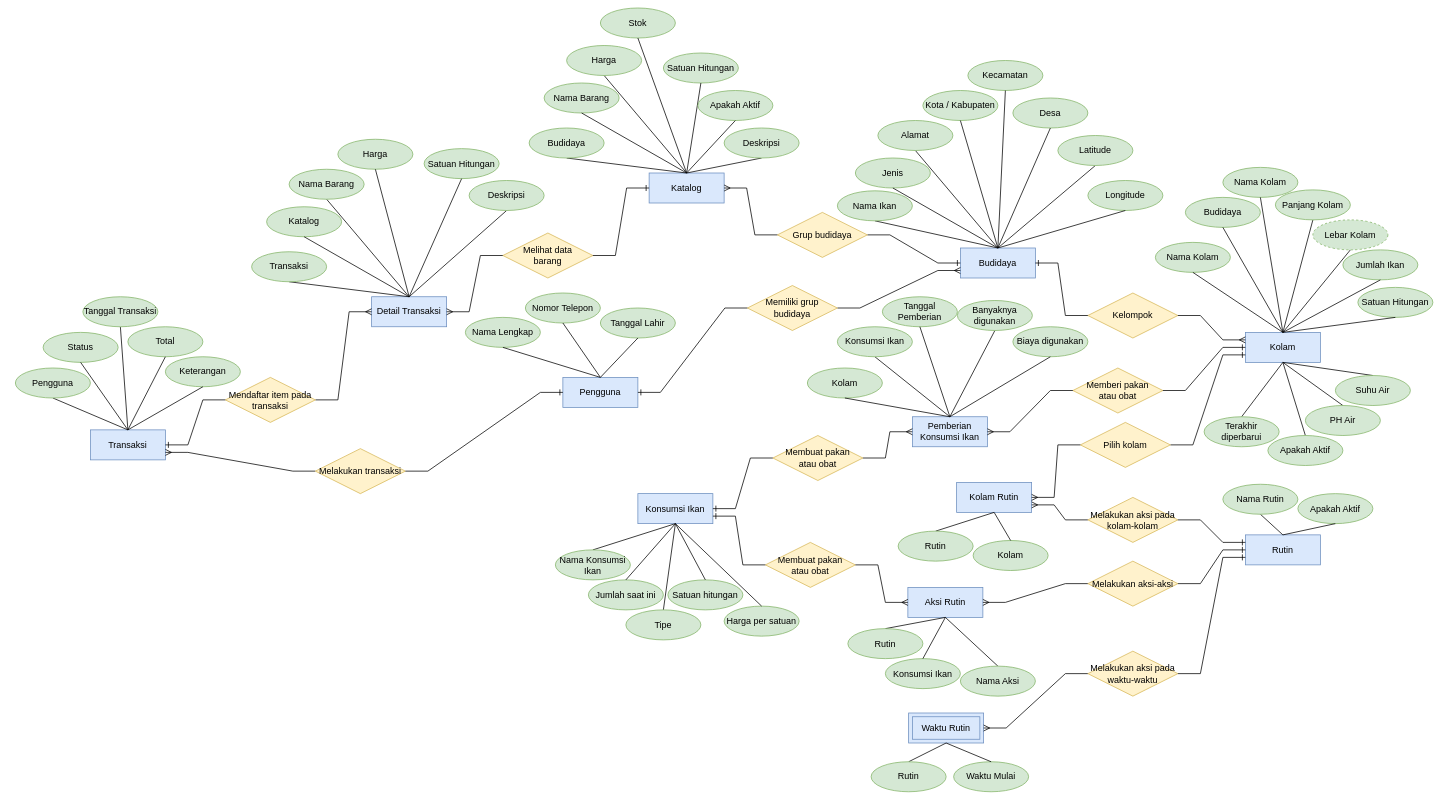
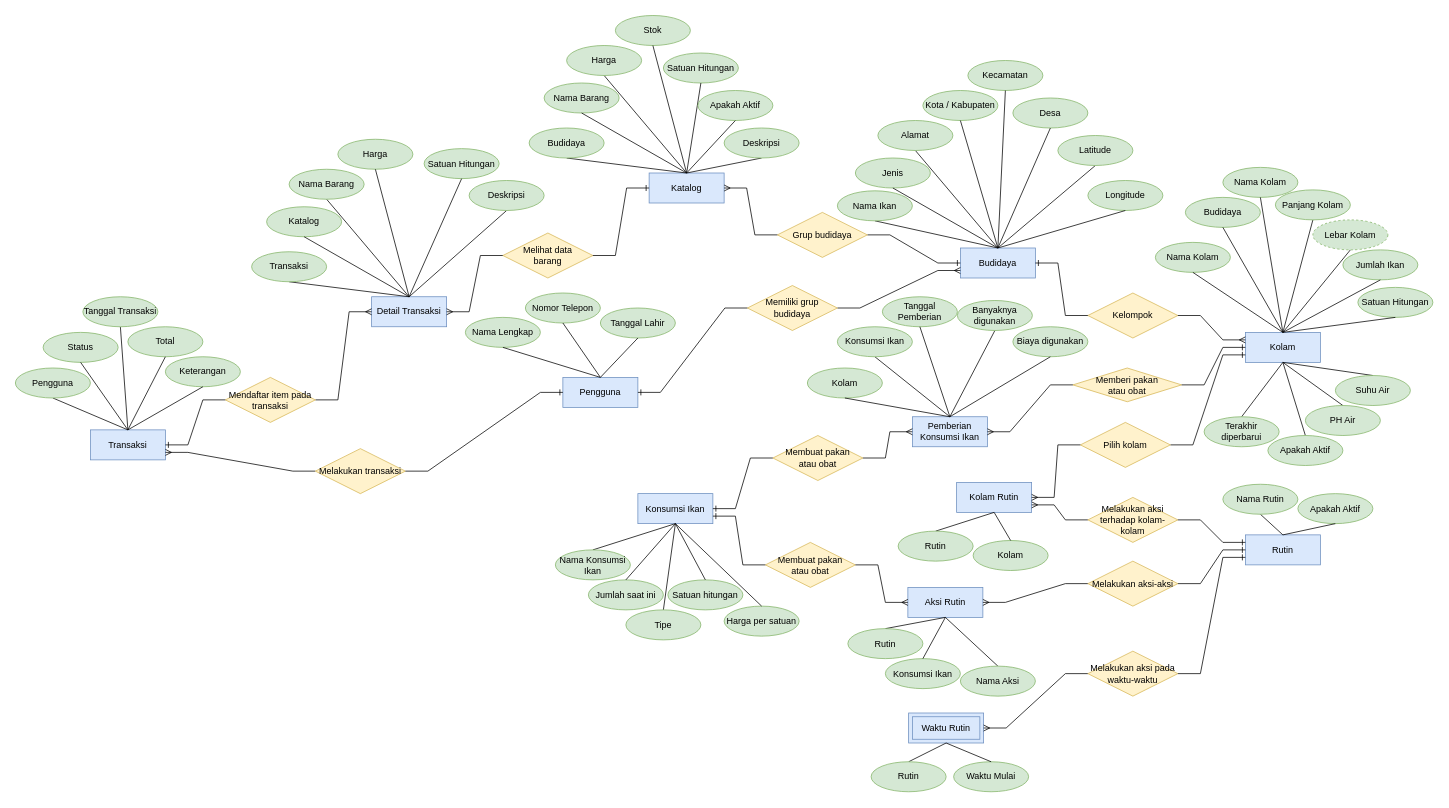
node "Stok": moved (638, 23) -> (653, 30)
node "Memberi pakan atau obat": size 90x45 -> 109x34
node "Melakukan aksi pada kolam-kolam": label "Melakukan aksi pada kolam-kolam" -> "Melakukan aksi terhadap kolam-kolam"
